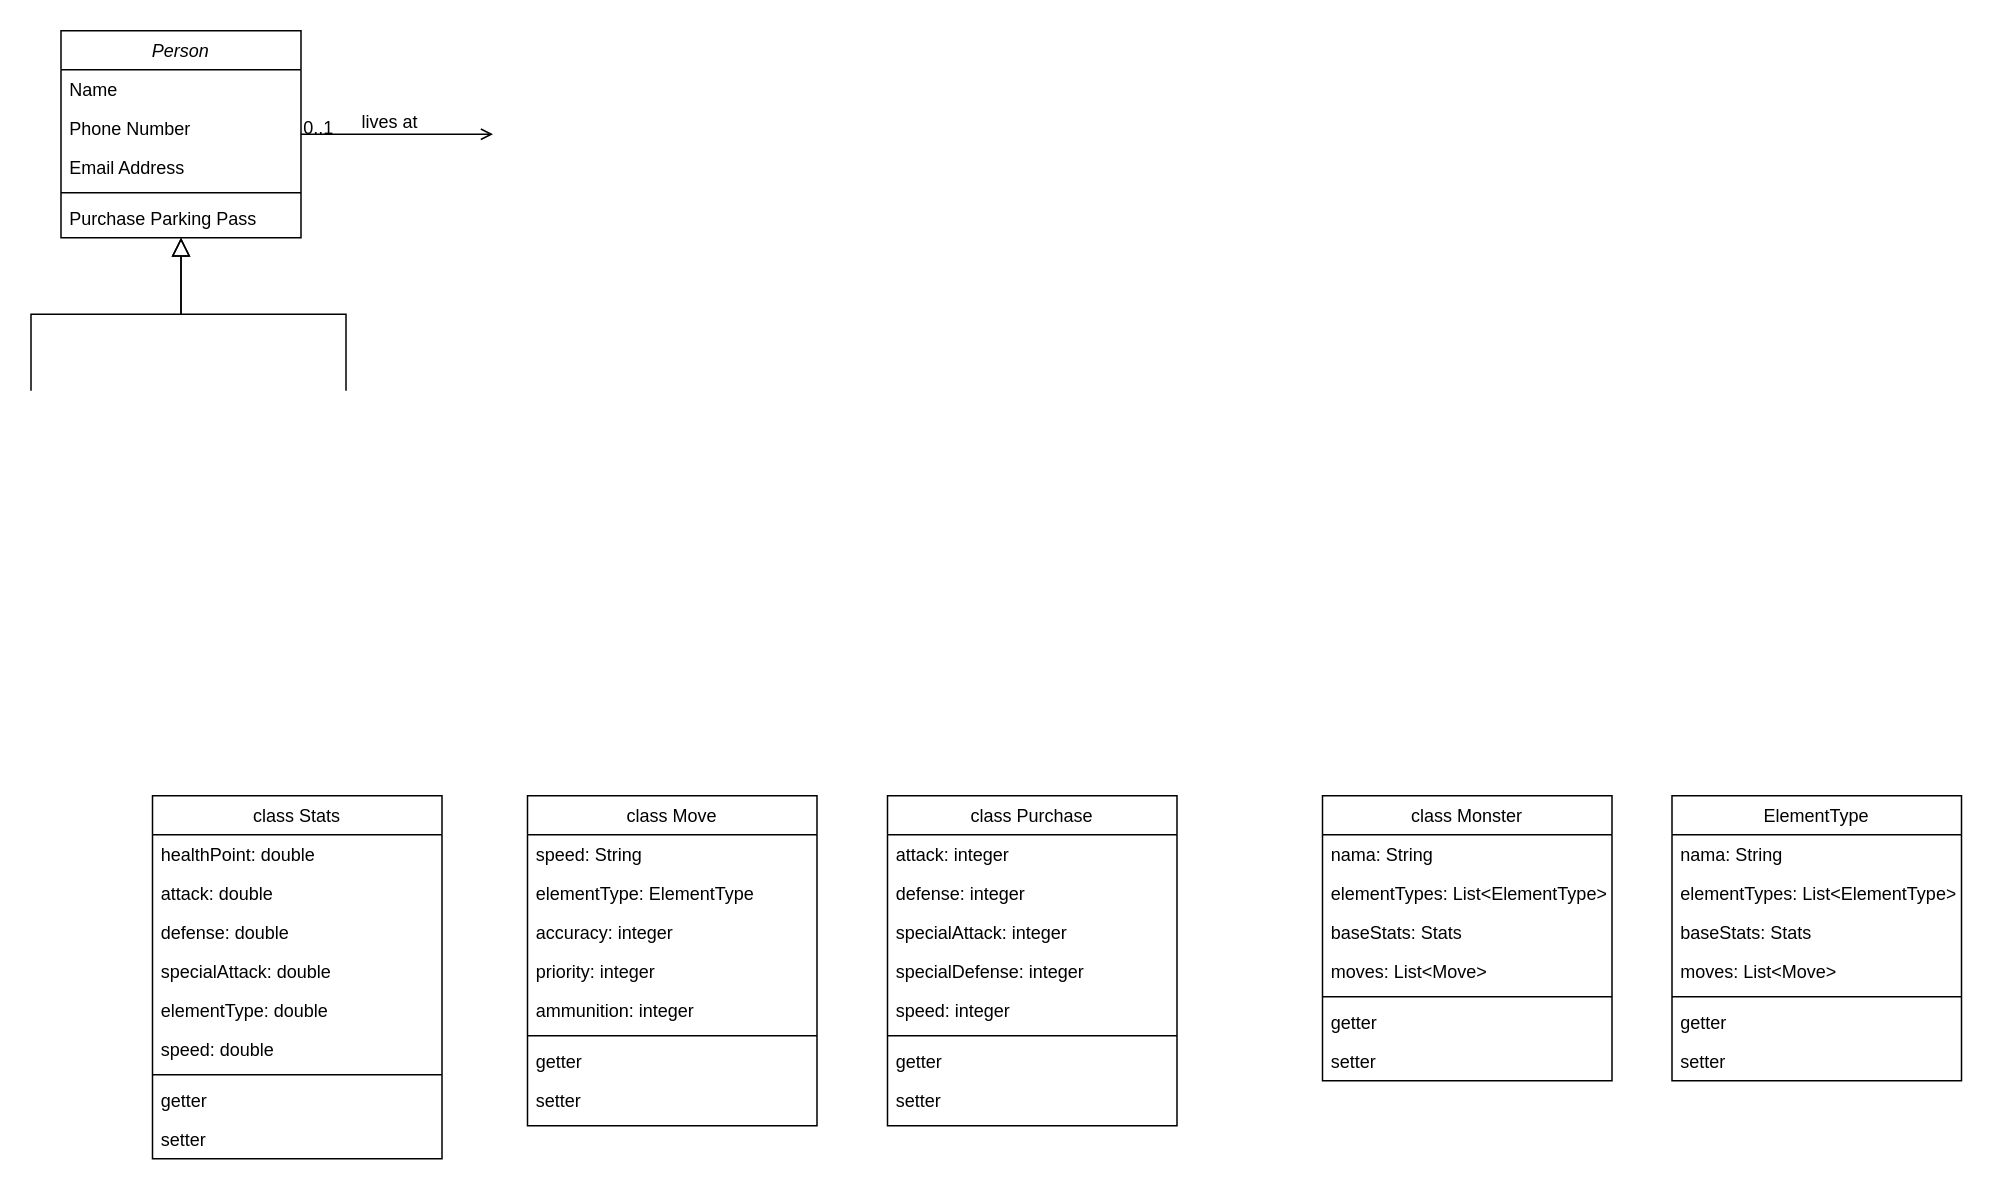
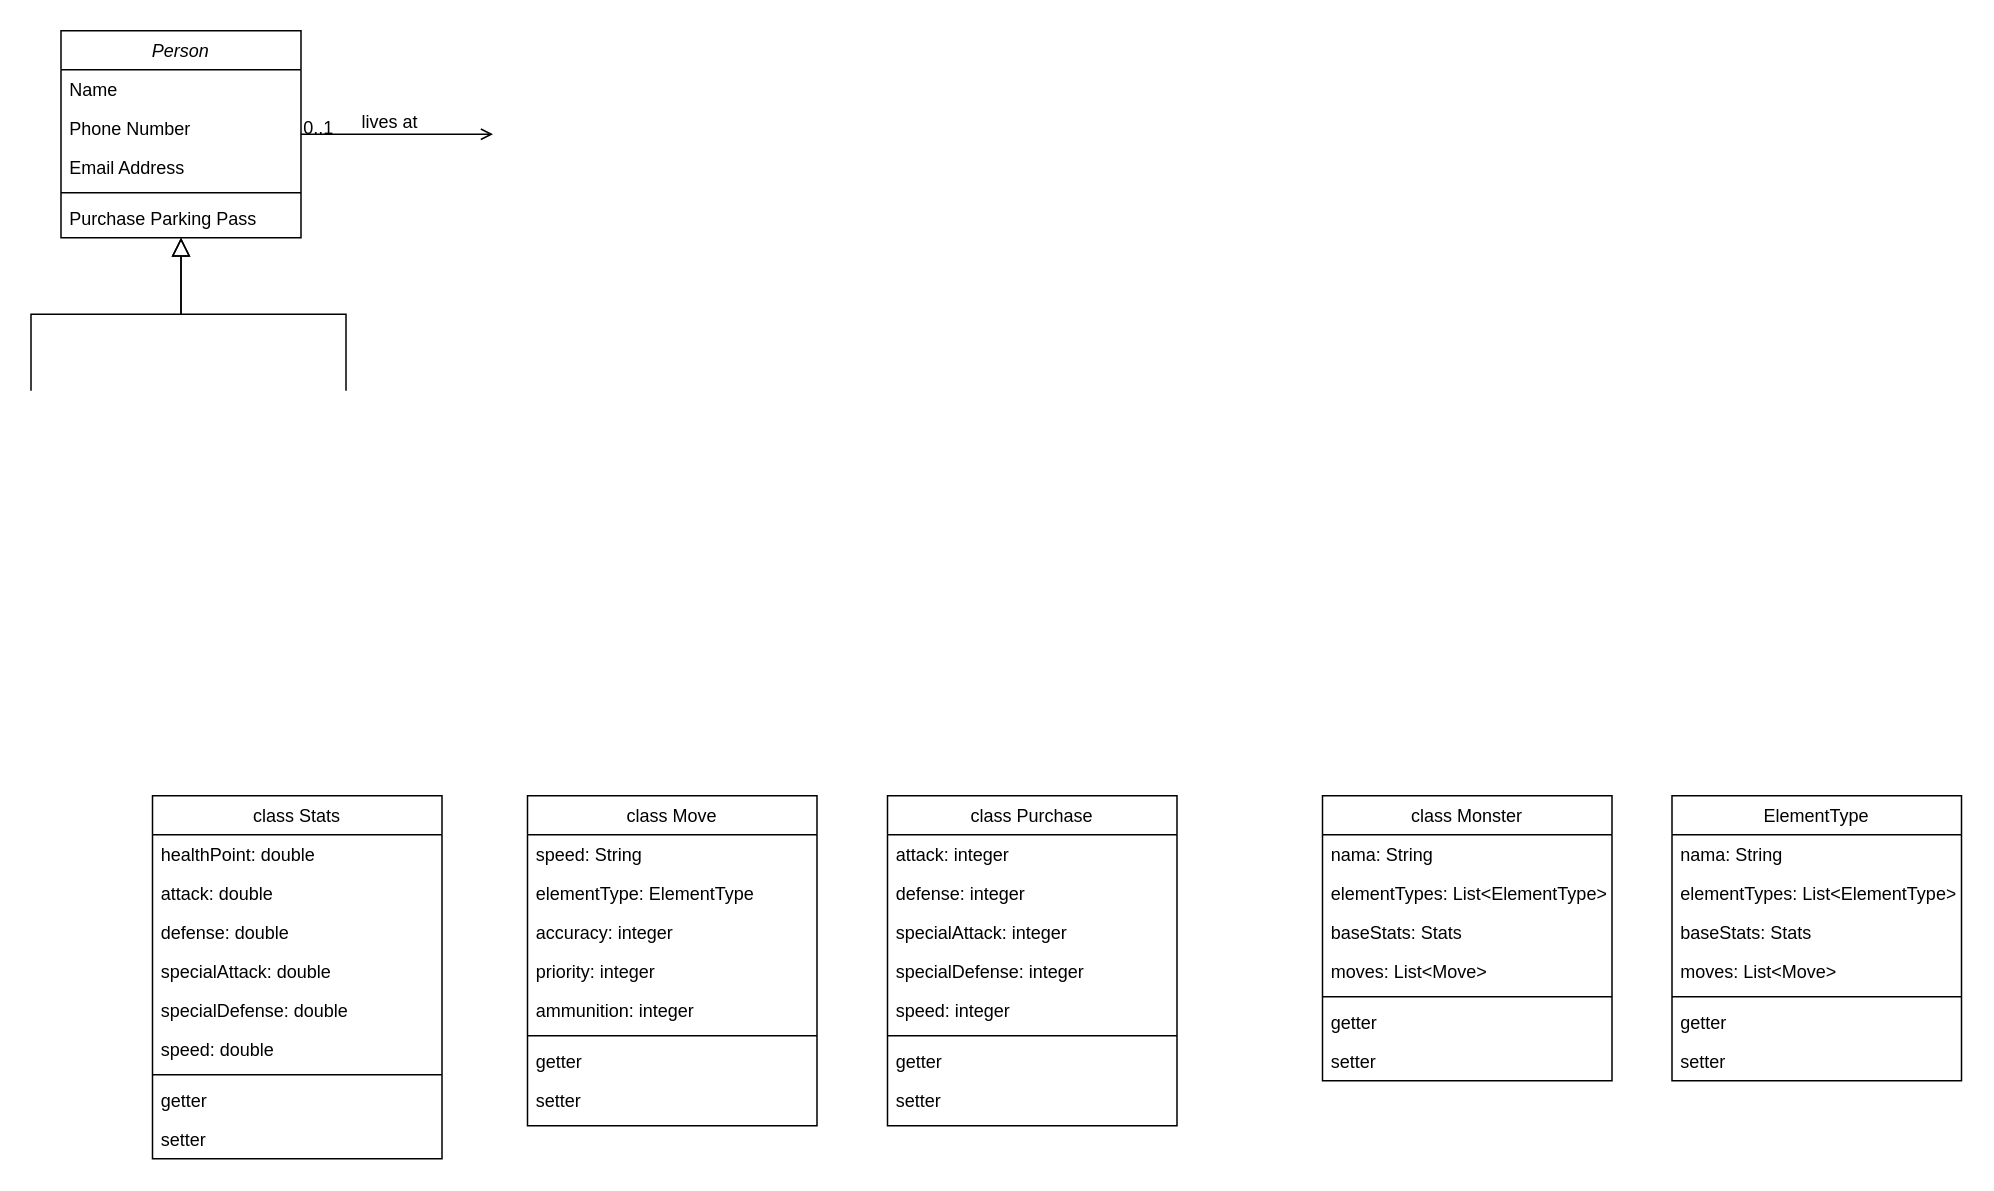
node "elementType: double": label "elementType: double" -> "specialDefense: double"
